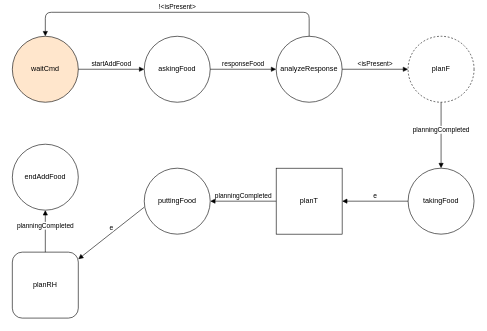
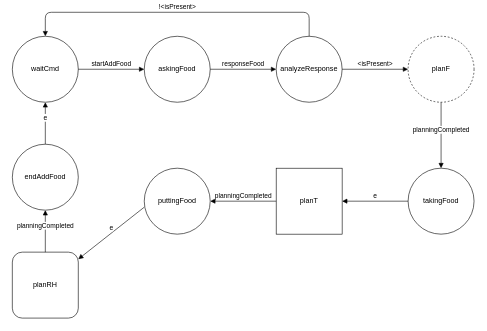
node "waitCmd": fillcolor #ffe6cc -> #ffffff
edge "endAddFood" -> "waitCmd": added, label "e"
